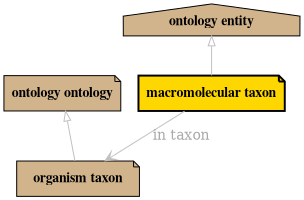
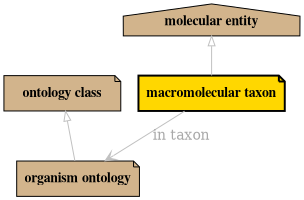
node "ontology entity": label "ontology entity" -> "molecular entity"
node "ontology ontology": label "ontology ontology" -> "ontology class"
node "organism taxon": label "organism taxon" -> "organism ontology"
